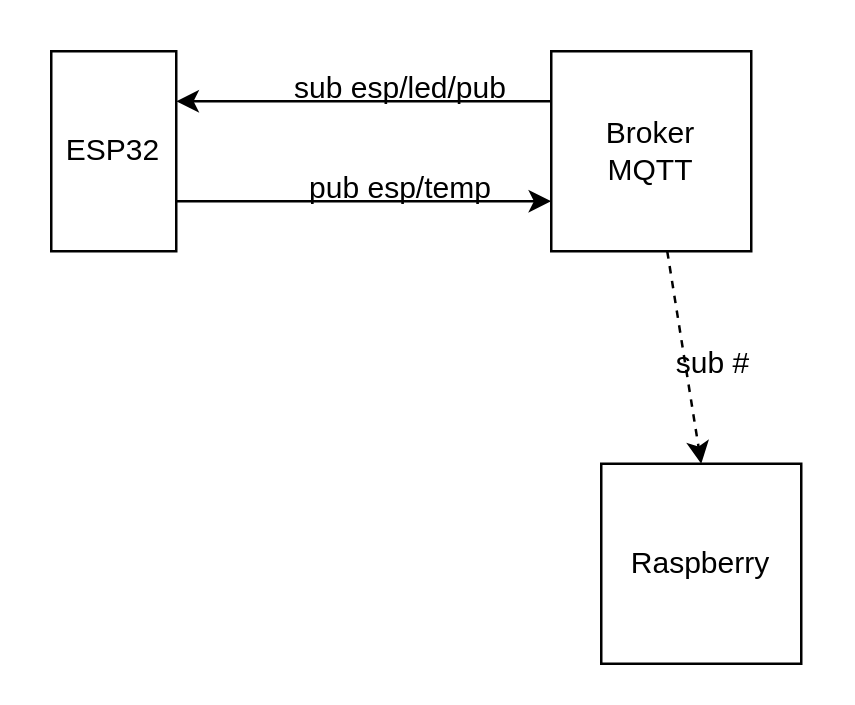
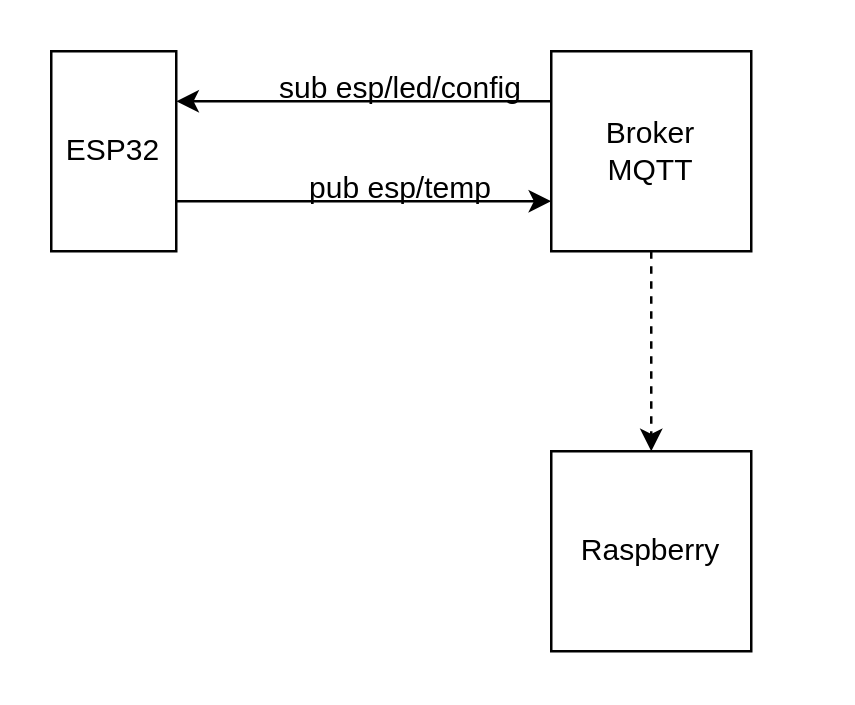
node "sub esp/led/pub": label "sub esp/led/pub" -> "sub esp/led/config"
node "sub #": removed
node "Raspberry": moved (701, 564) -> (651, 551)
